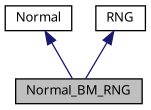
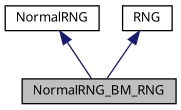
node "Normal": label "Normal" -> "NormalRNG"
node "Normal_BM_RNG": label "Normal_BM_RNG" -> "NormalRNG_BM_RNG"
